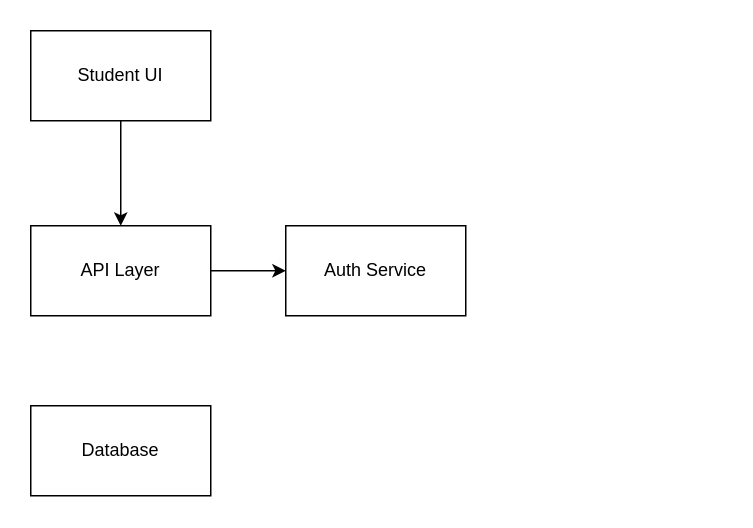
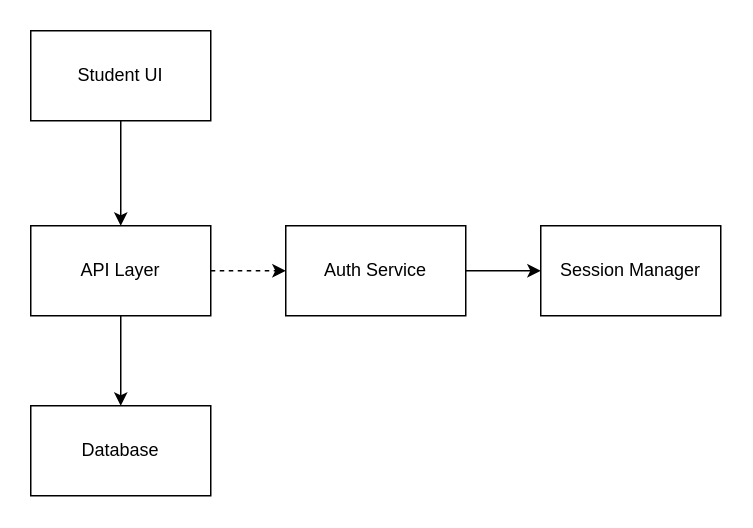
edge "API Layer" -> "Auth Service": style solid -> dashed
edge "Auth Service" -> "Session Manager": added
node "Session Manager": added
edge "API Layer" -> "Database": added
